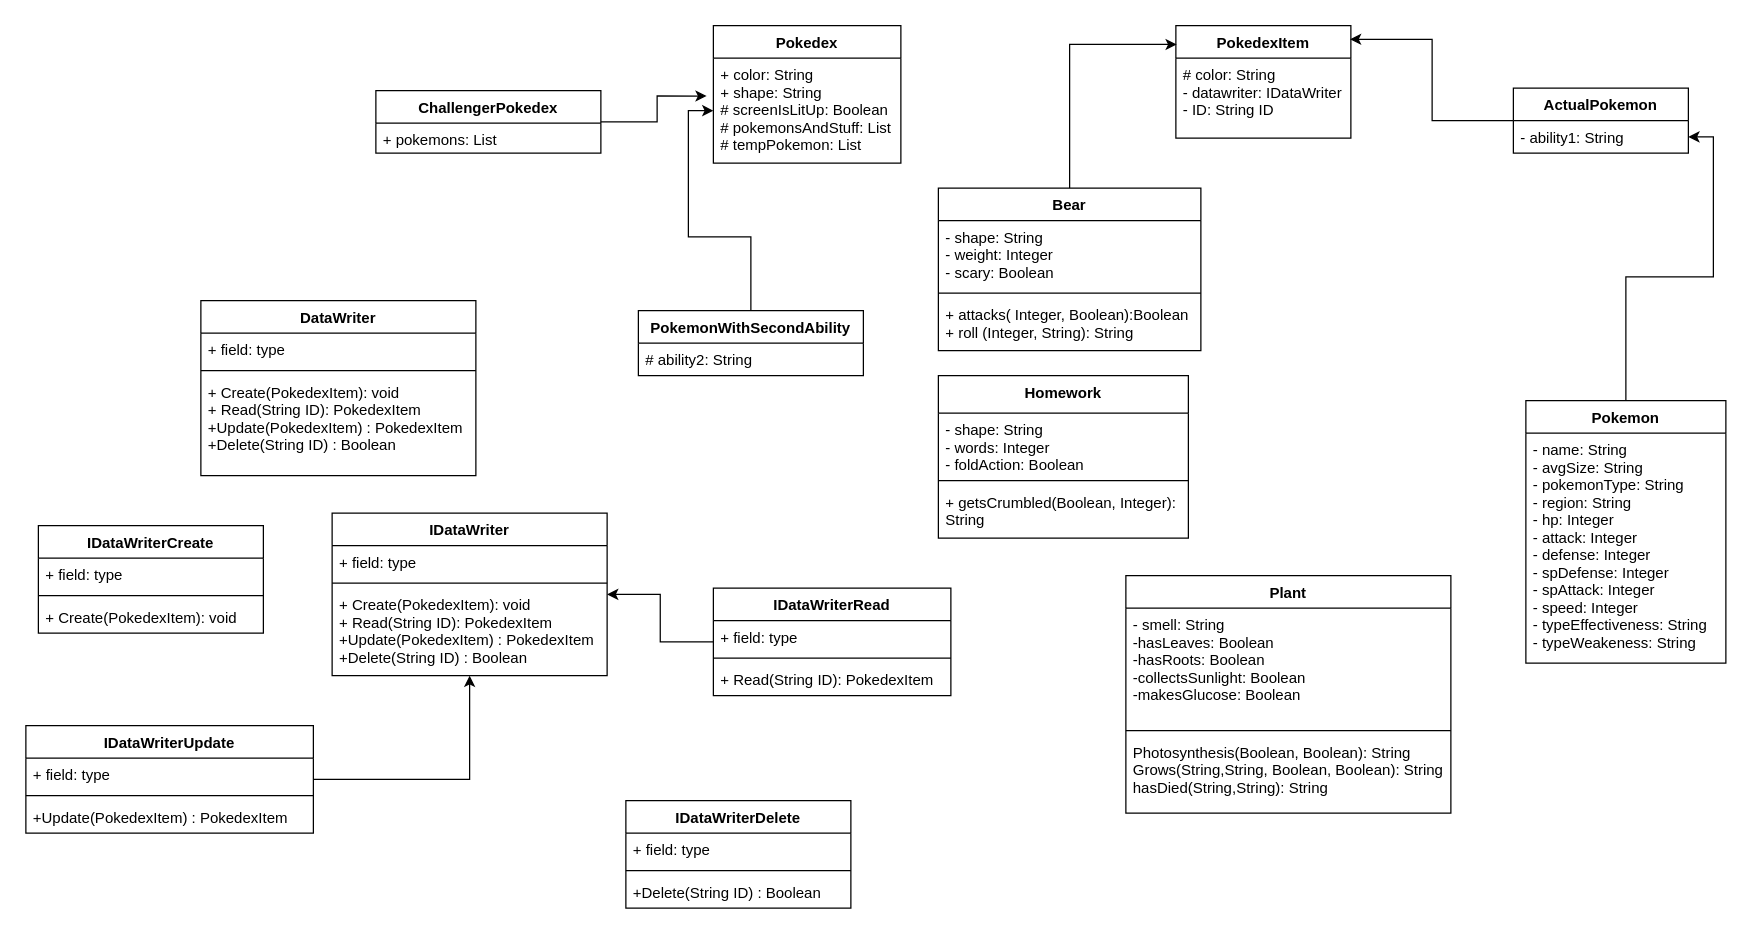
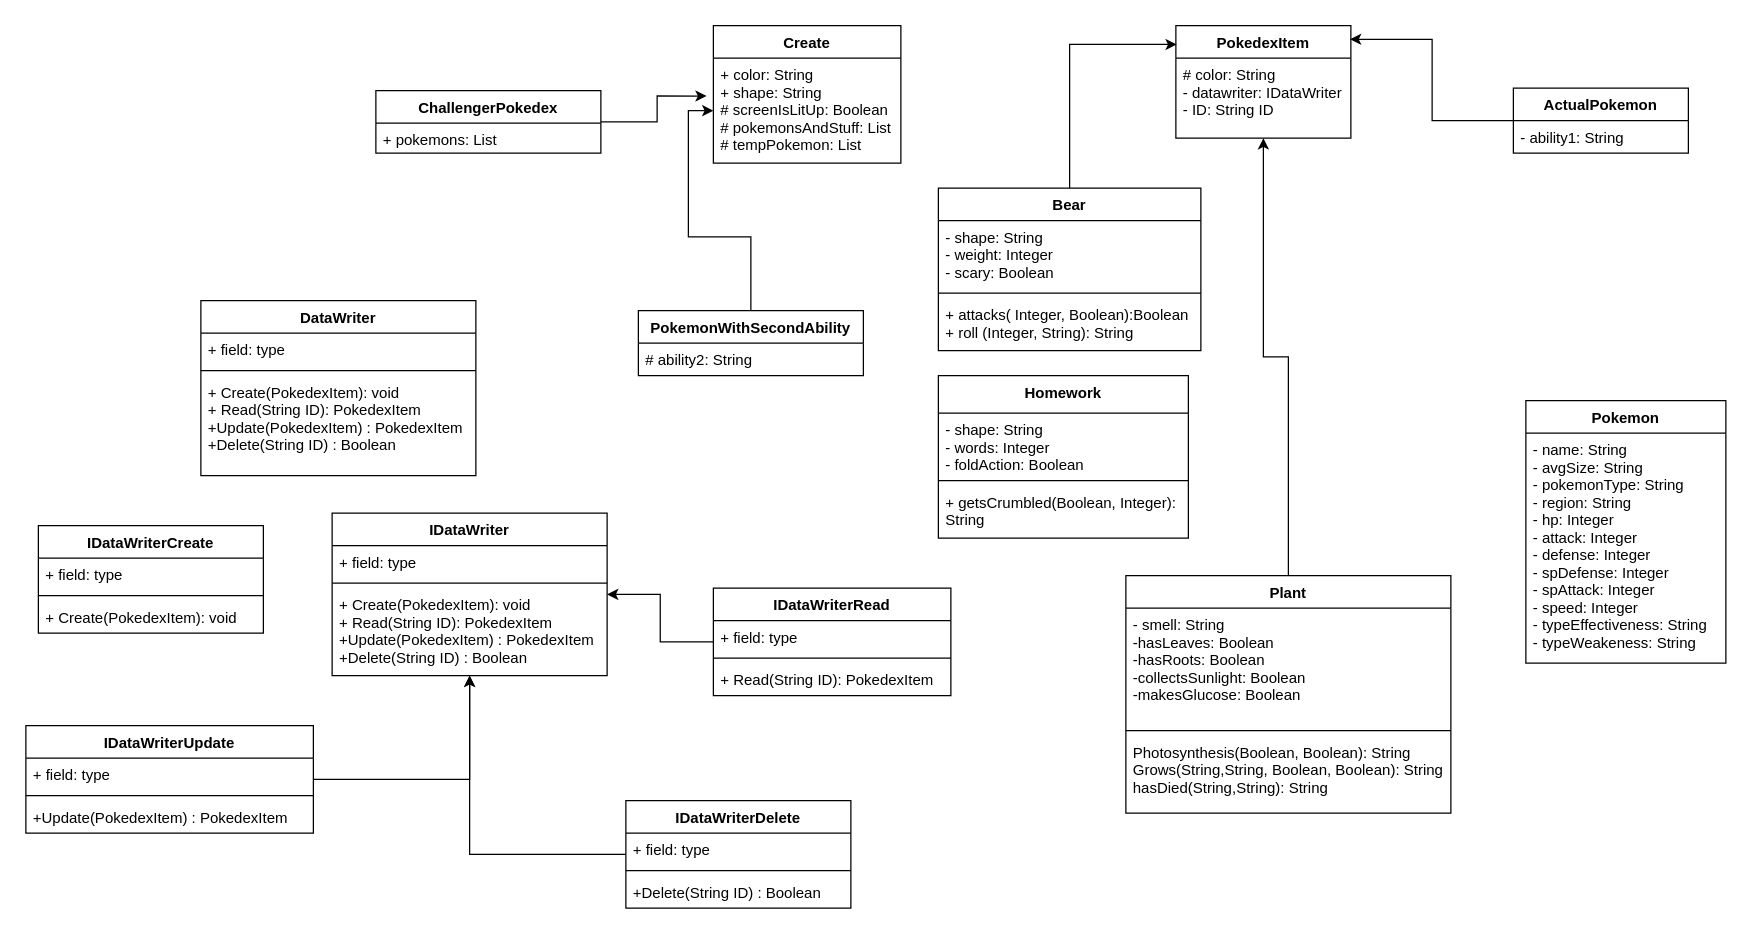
node "Pokedex": label "Pokedex" -> "Create"
edge "Pokemon" -> "- ability1: String": removed
edge "Plant" -> "PokedexItem": added
edge "IDataWriterDelete" -> "IDataWriter": added
